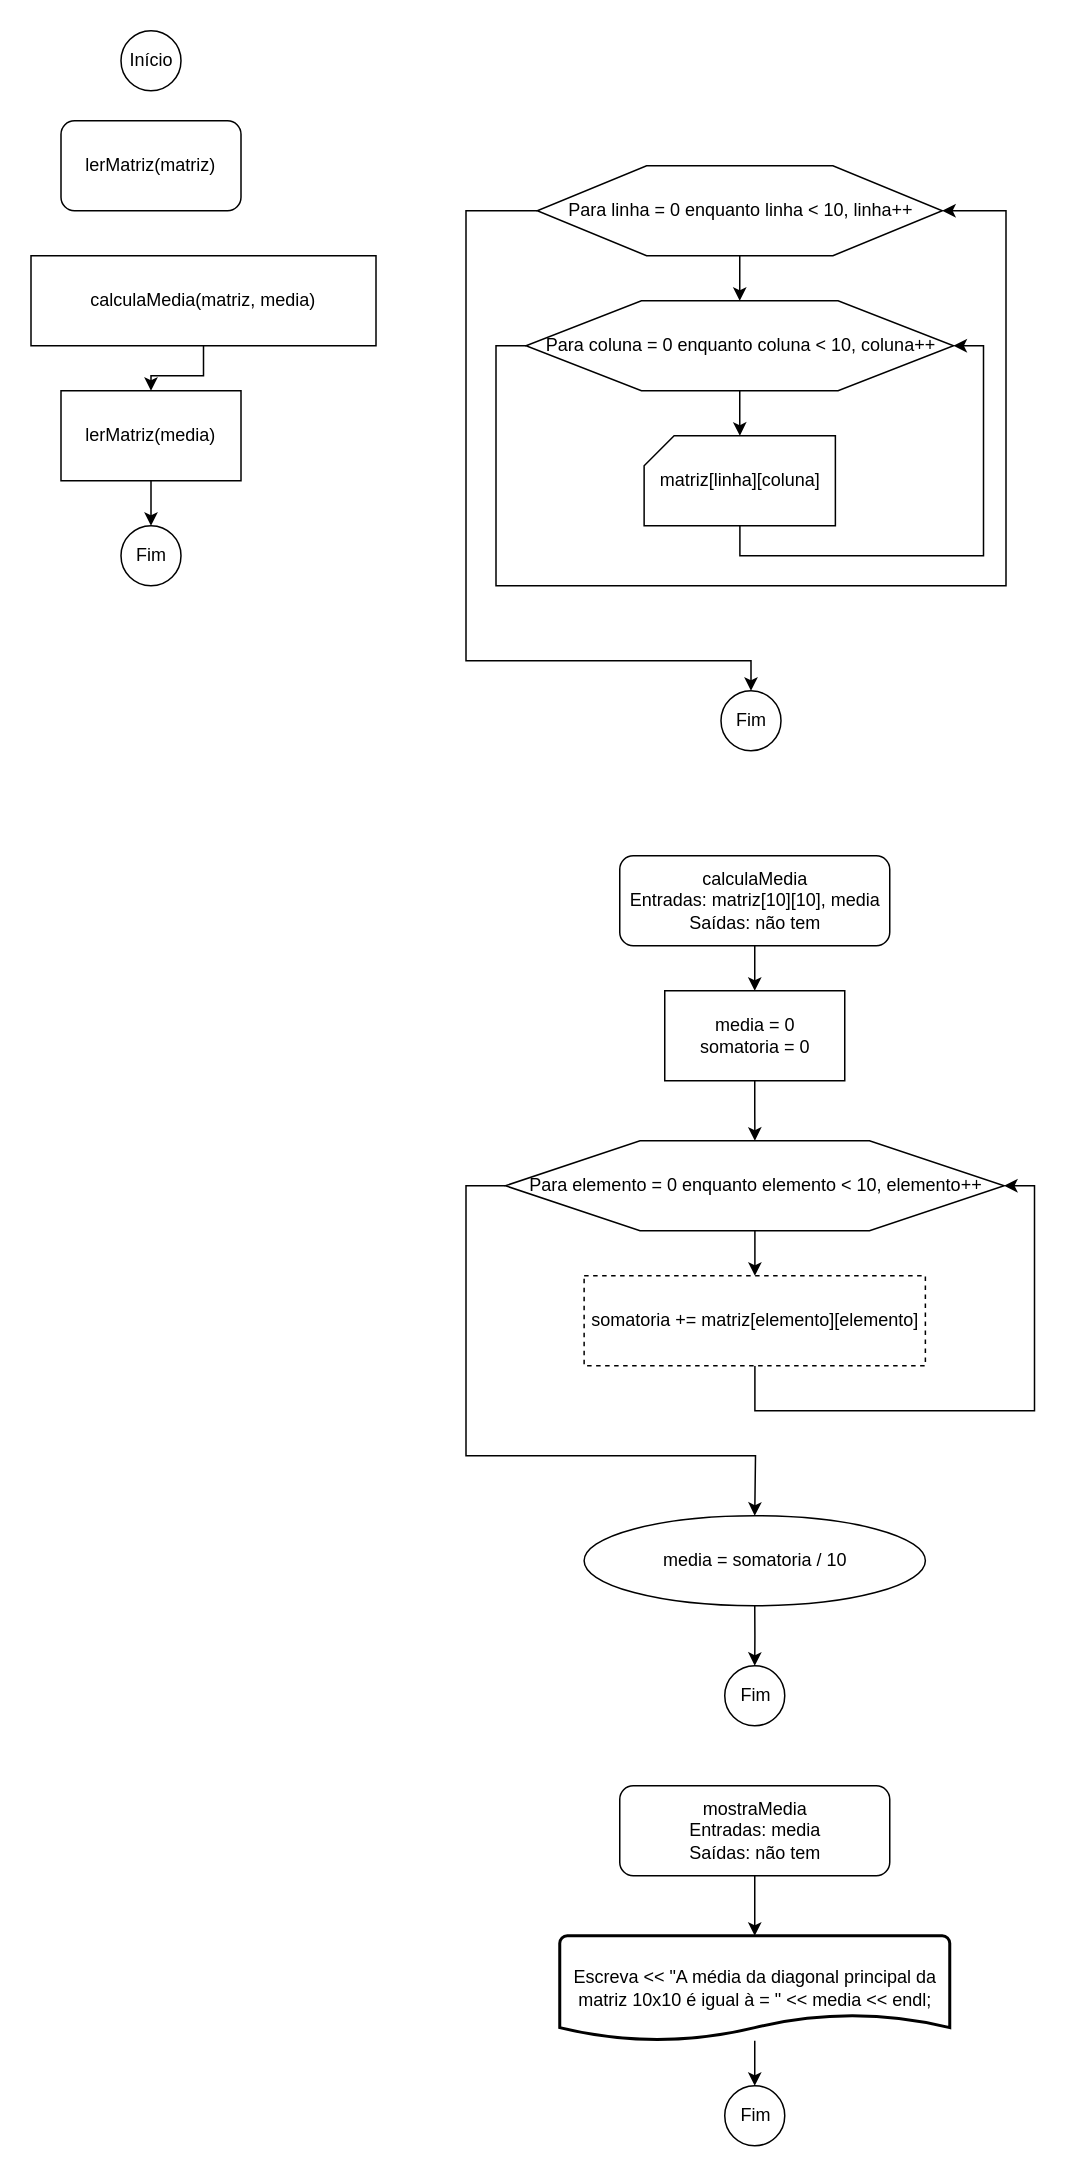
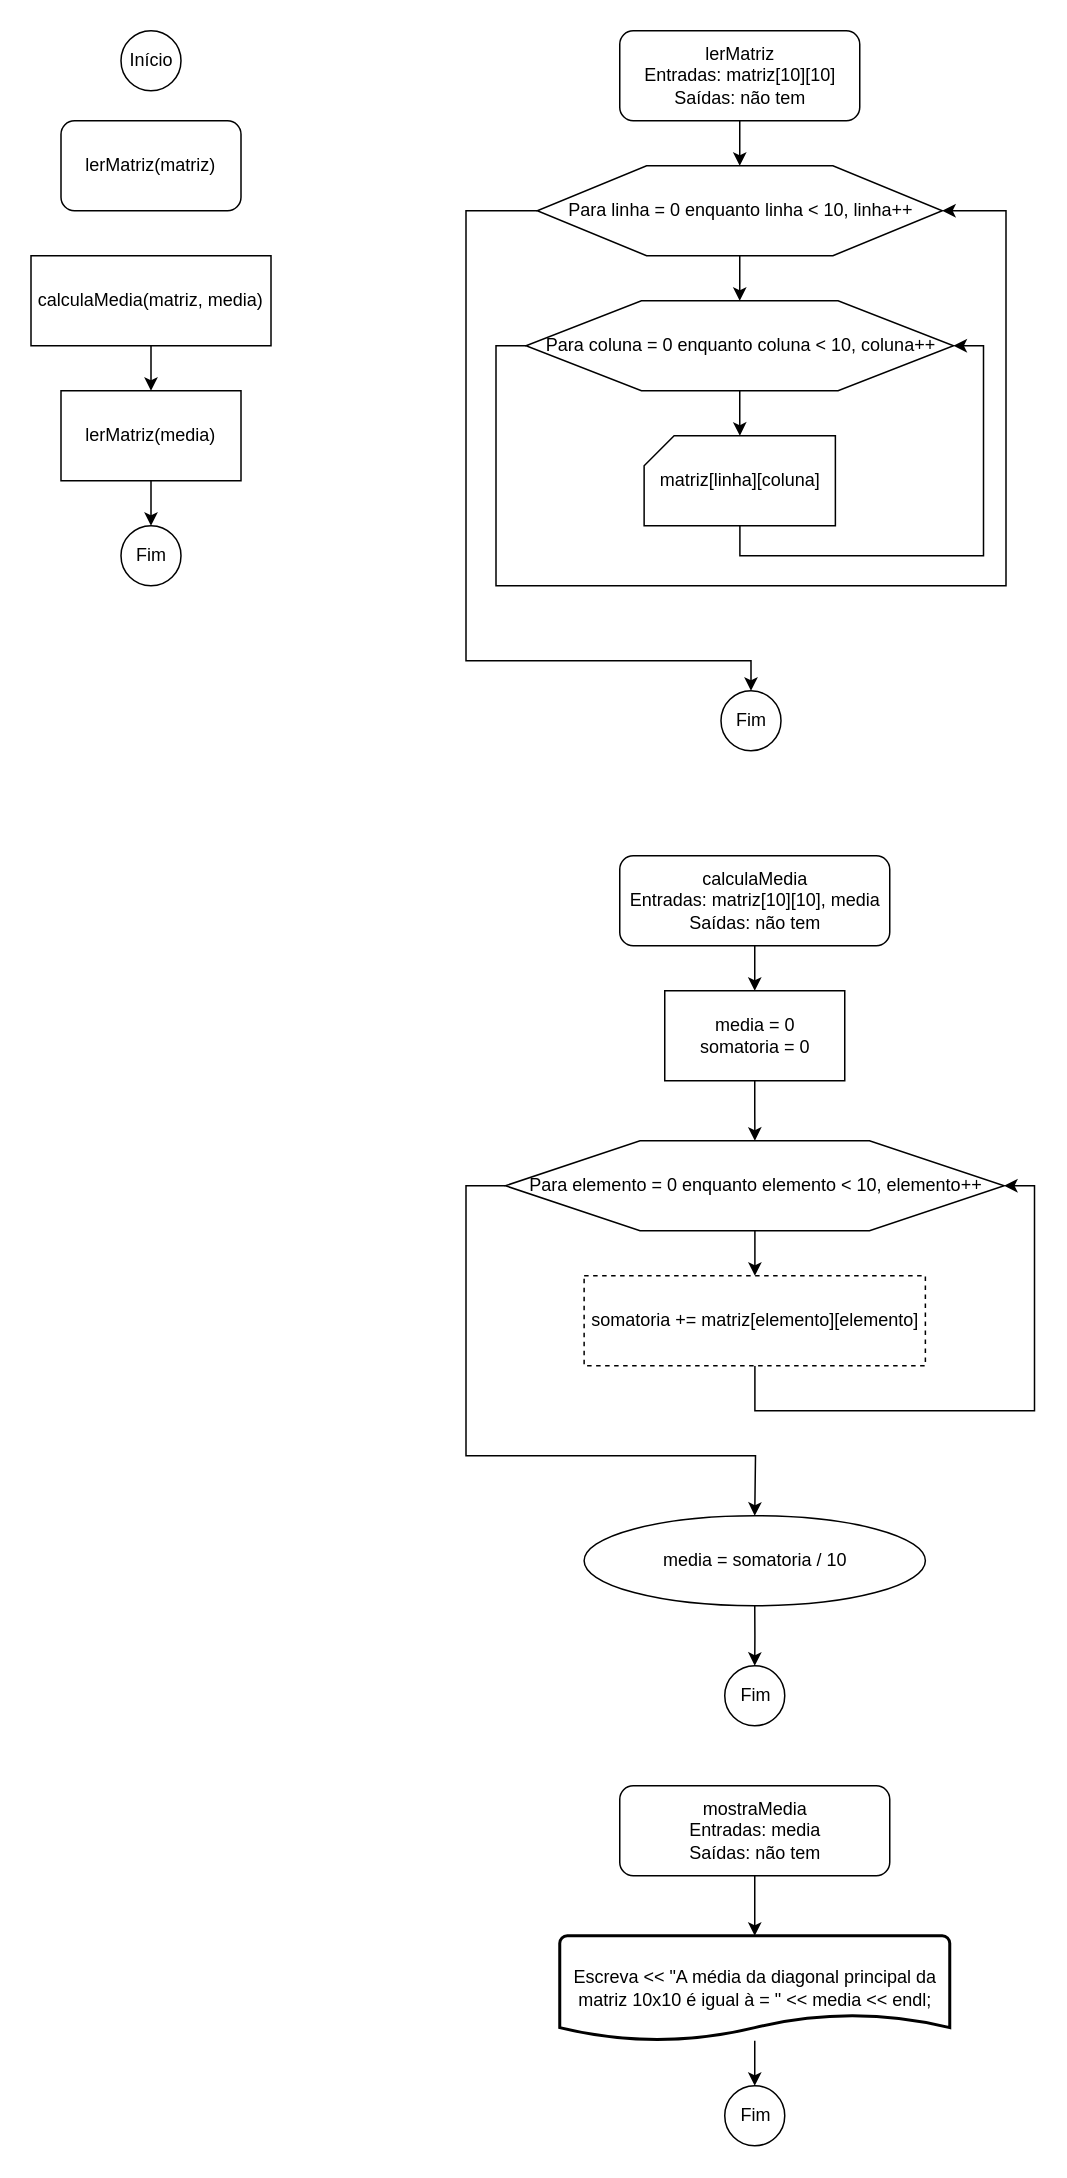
node "lerMatriz Entradas: matriz[10][10] Saídas: não tem": added
edge "lerMatriz Entradas: matriz[10][10] Saídas: não tem" -> "Para linha = 0 enquanto linha < 10, linha++": added
node "calculaMedia(matriz, media)": size 345x90 -> 240x90
